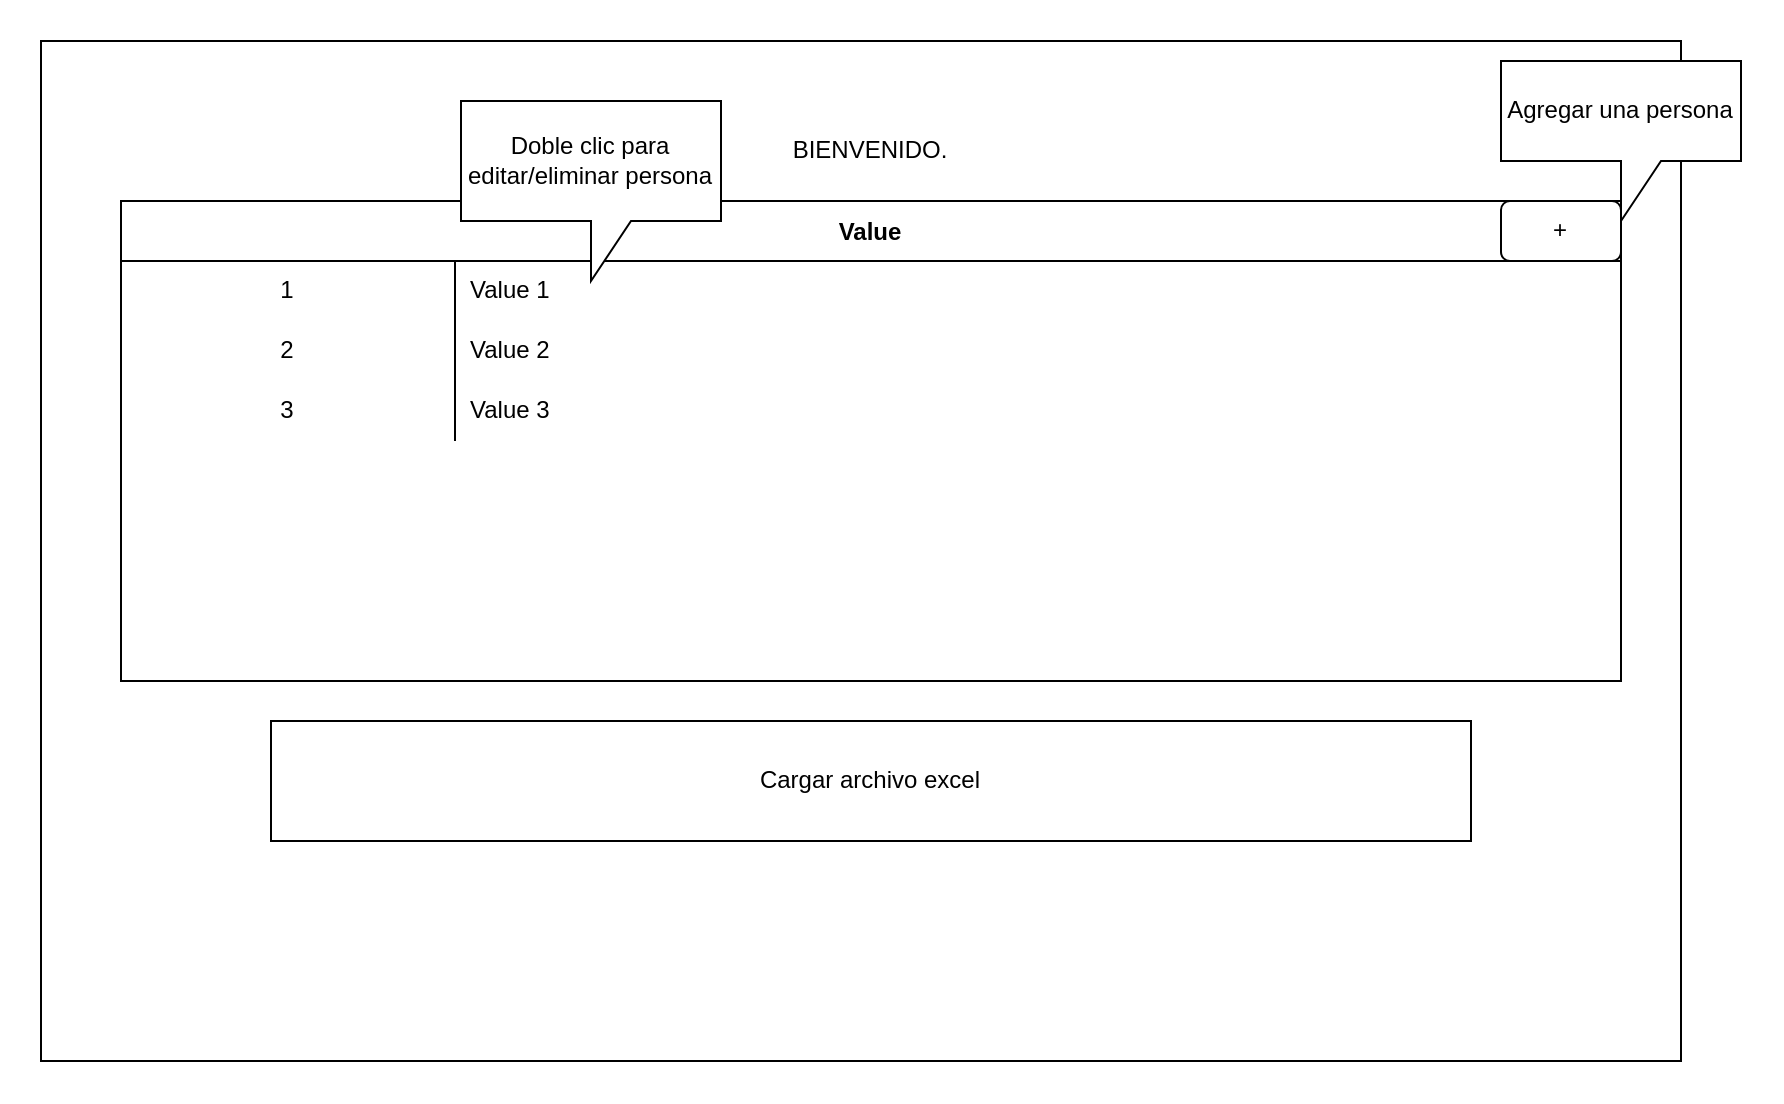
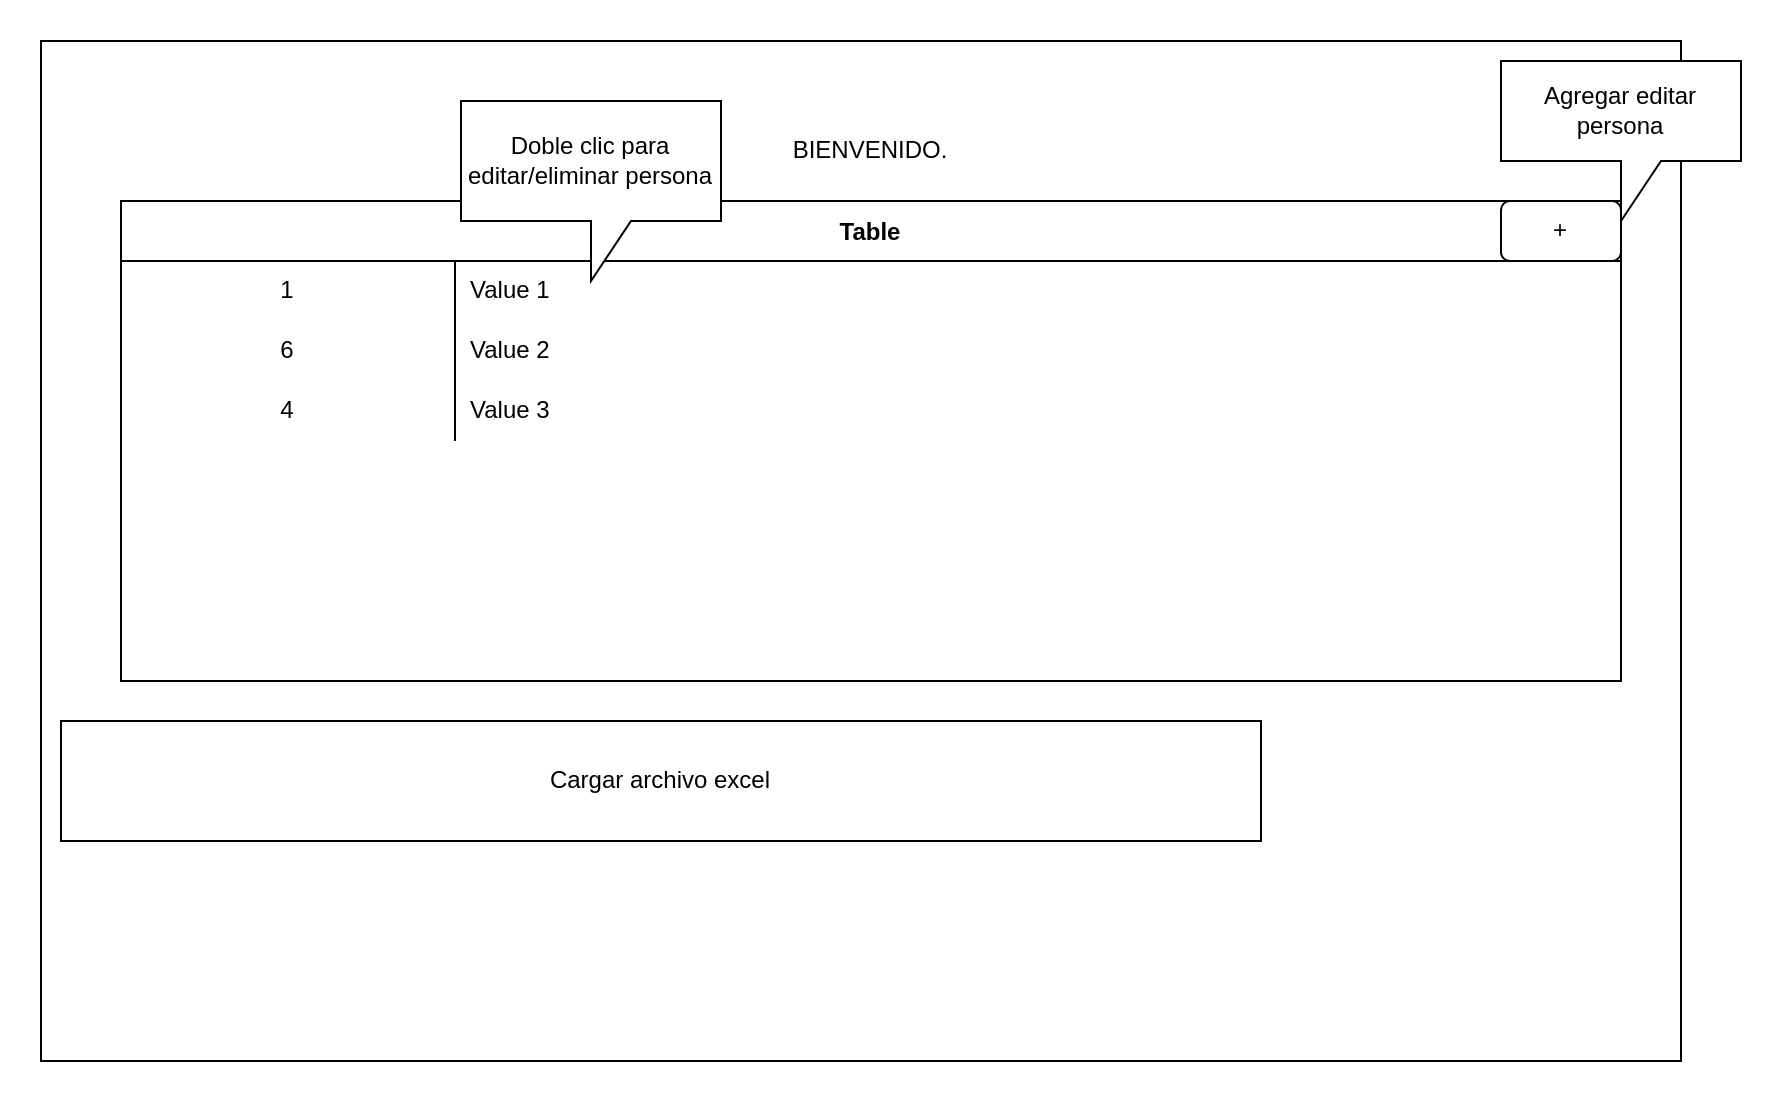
node "Agregar una persona": label "Agregar una persona" -> "Agregar editar persona"
node "Value": label "Value" -> "Table"
node "2": label "2" -> "6"
node "3": label "3" -> "4"
node "Cargar archivo excel": moved (871, 781) -> (661, 781)
